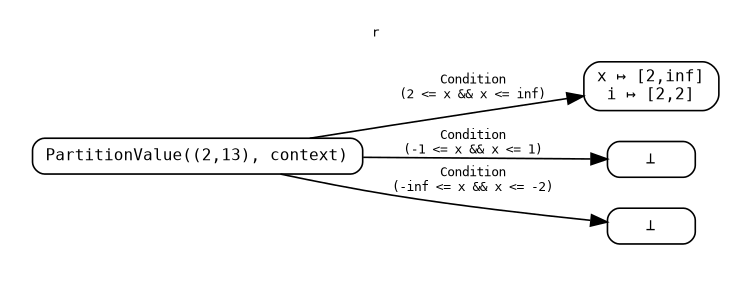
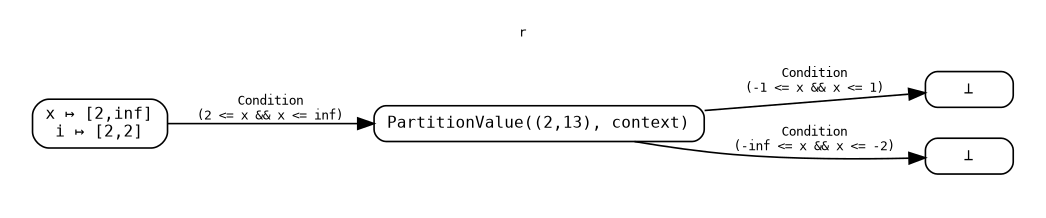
edge "PartitionValue((2,13), context)" -> "x ↦ [2,inf] i ↦ [2,2]": reversed
